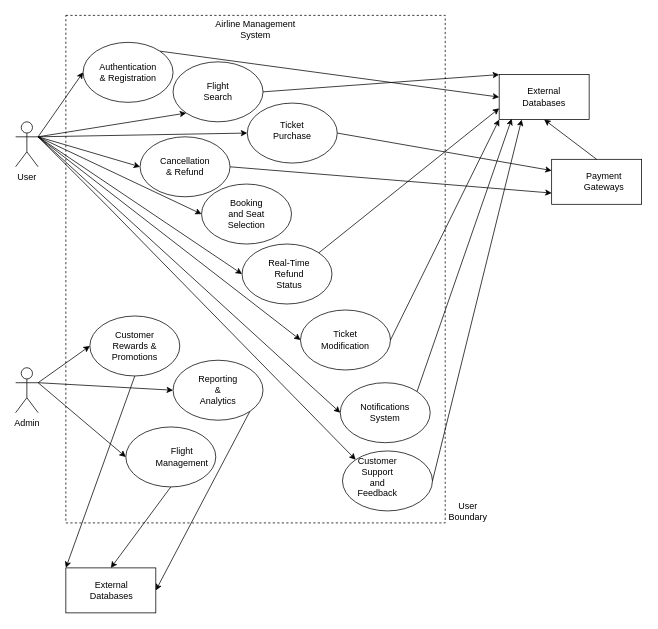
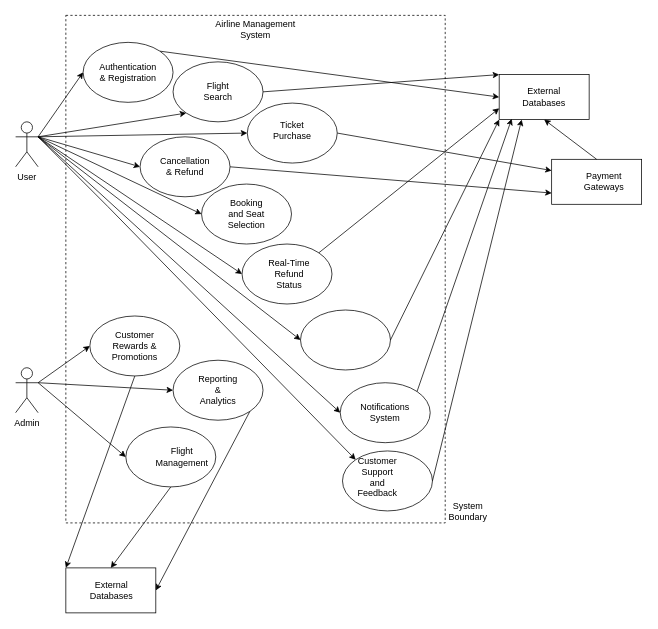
node "Ticket Modification": removed
node "User Boundary": label "User Boundary" -> "System Boundary"
